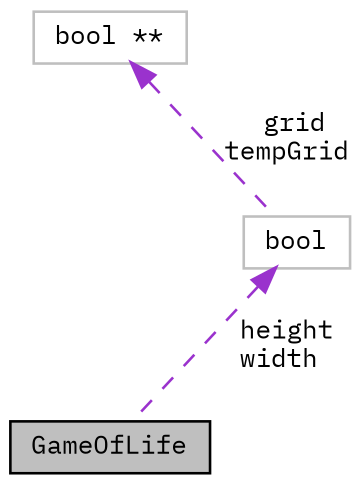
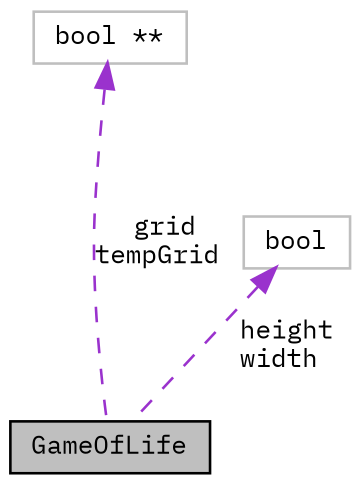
edge "bool" -> "bool **": now "GameOfLife" -> "bool **"
